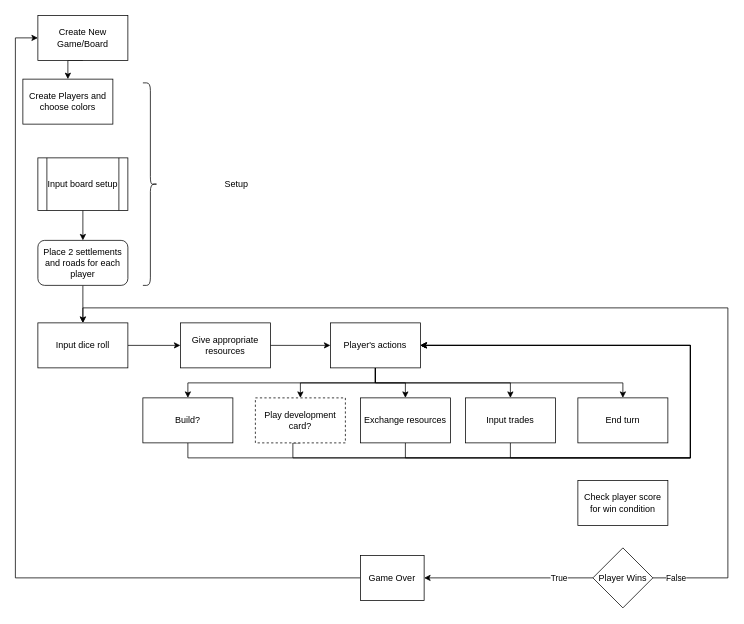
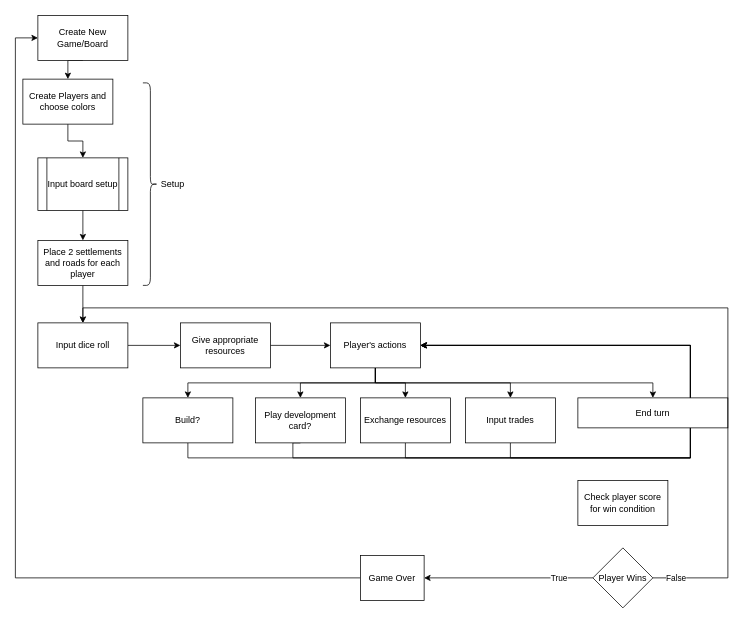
edge "Create Players and choose colors" -> "Input board setup": added
node "Setup": moved (237, 184) -> (173, 184)
node "Place 2 settlements and roads for each player": shape rounded rectangle -> rectangle
node "Play development card?": style dashed -> solid
node "End turn": size 90x45 -> 150x30
